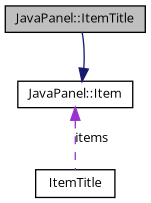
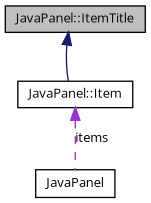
edge "JavaPanel::ItemTitle" -> "JavaPanel::Item": reversed
node "ItemTitle": label "ItemTitle" -> "JavaPanel"
